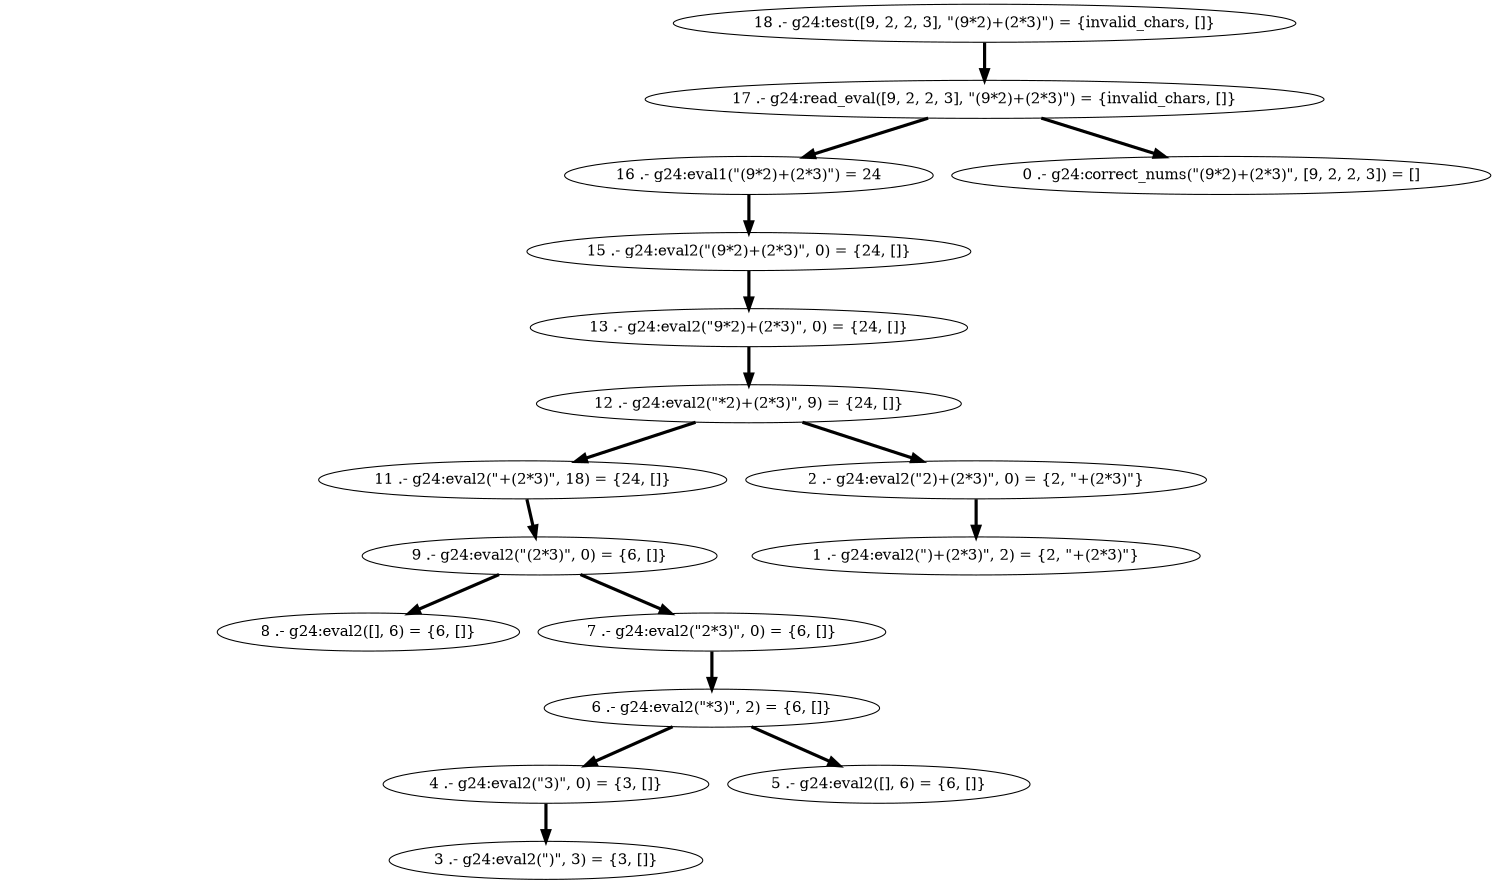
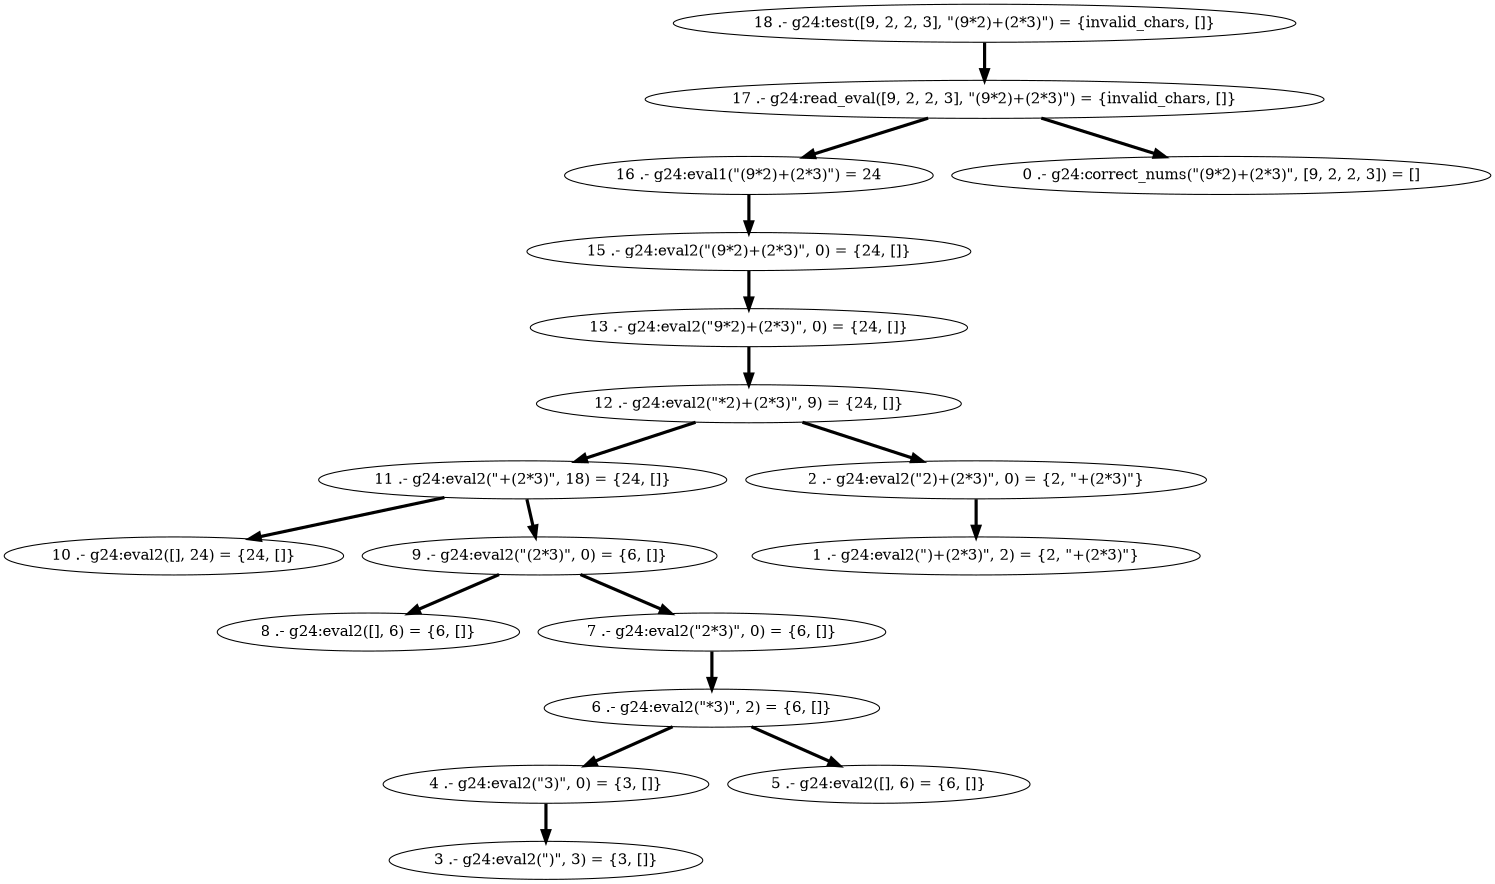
node "10 .- g24:eval2([], 24) = {24, []}": added
